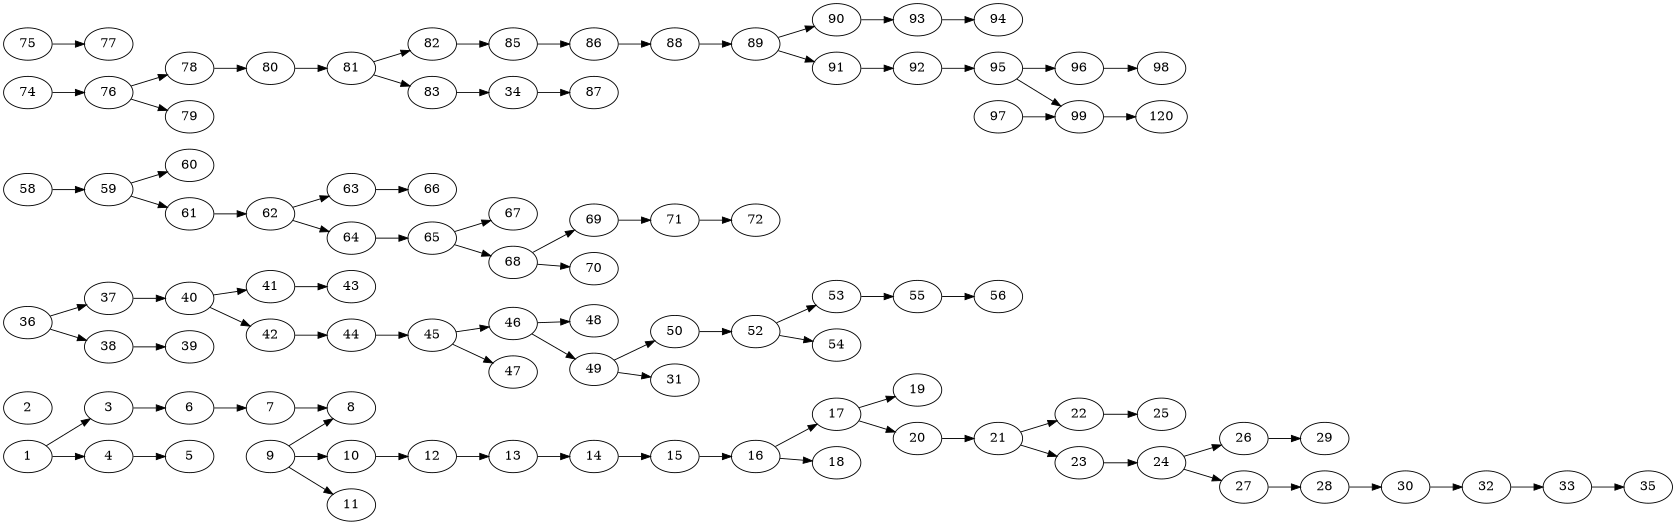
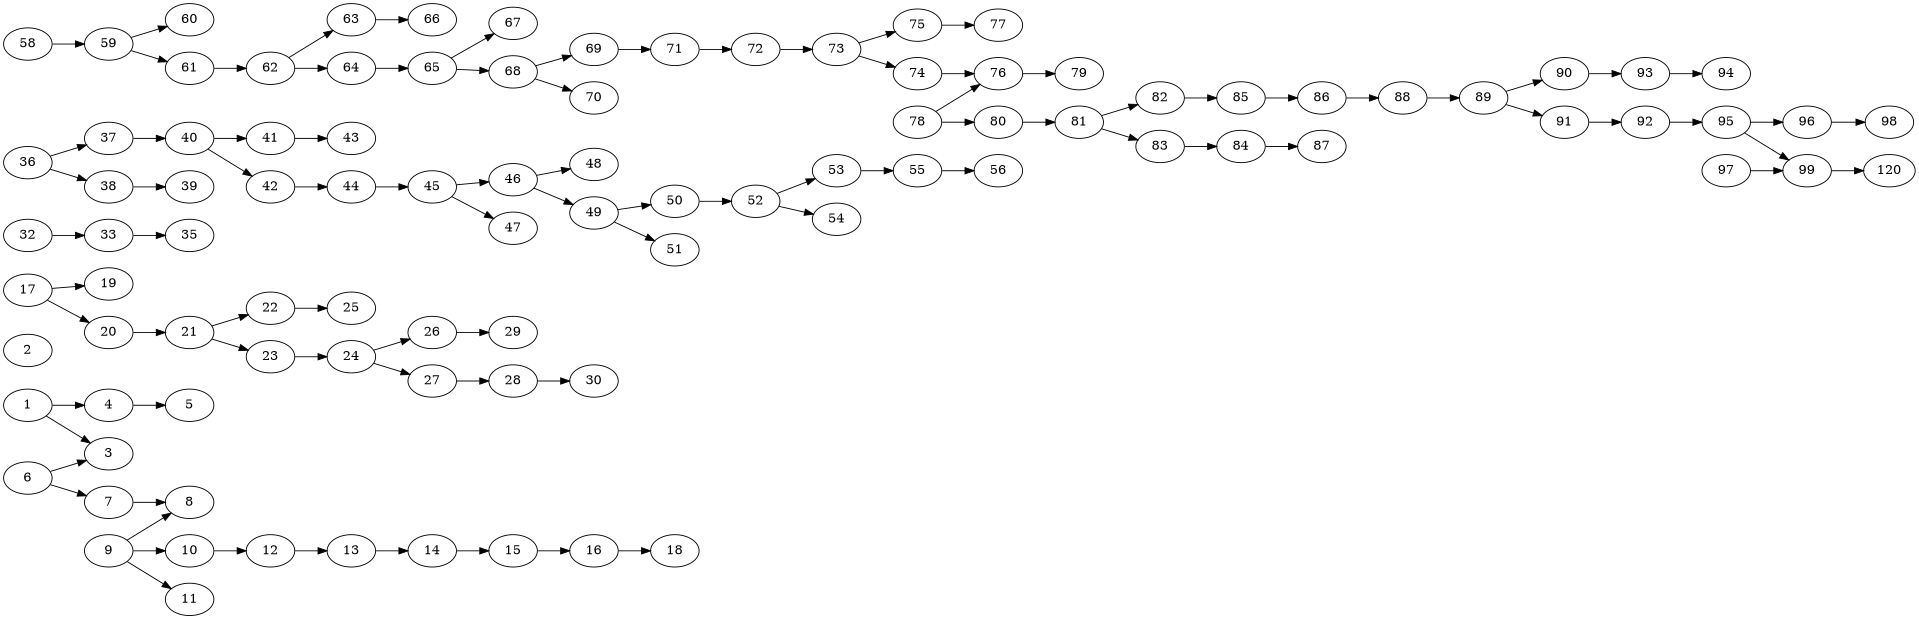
node "73": added
edge "76" -> "78": reversed
node "34": label "34" -> "84"
node "31": label "31" -> "51"
edge "3" -> "6": reversed
edge "16" -> "17": removed
edge "30" -> "32": removed
